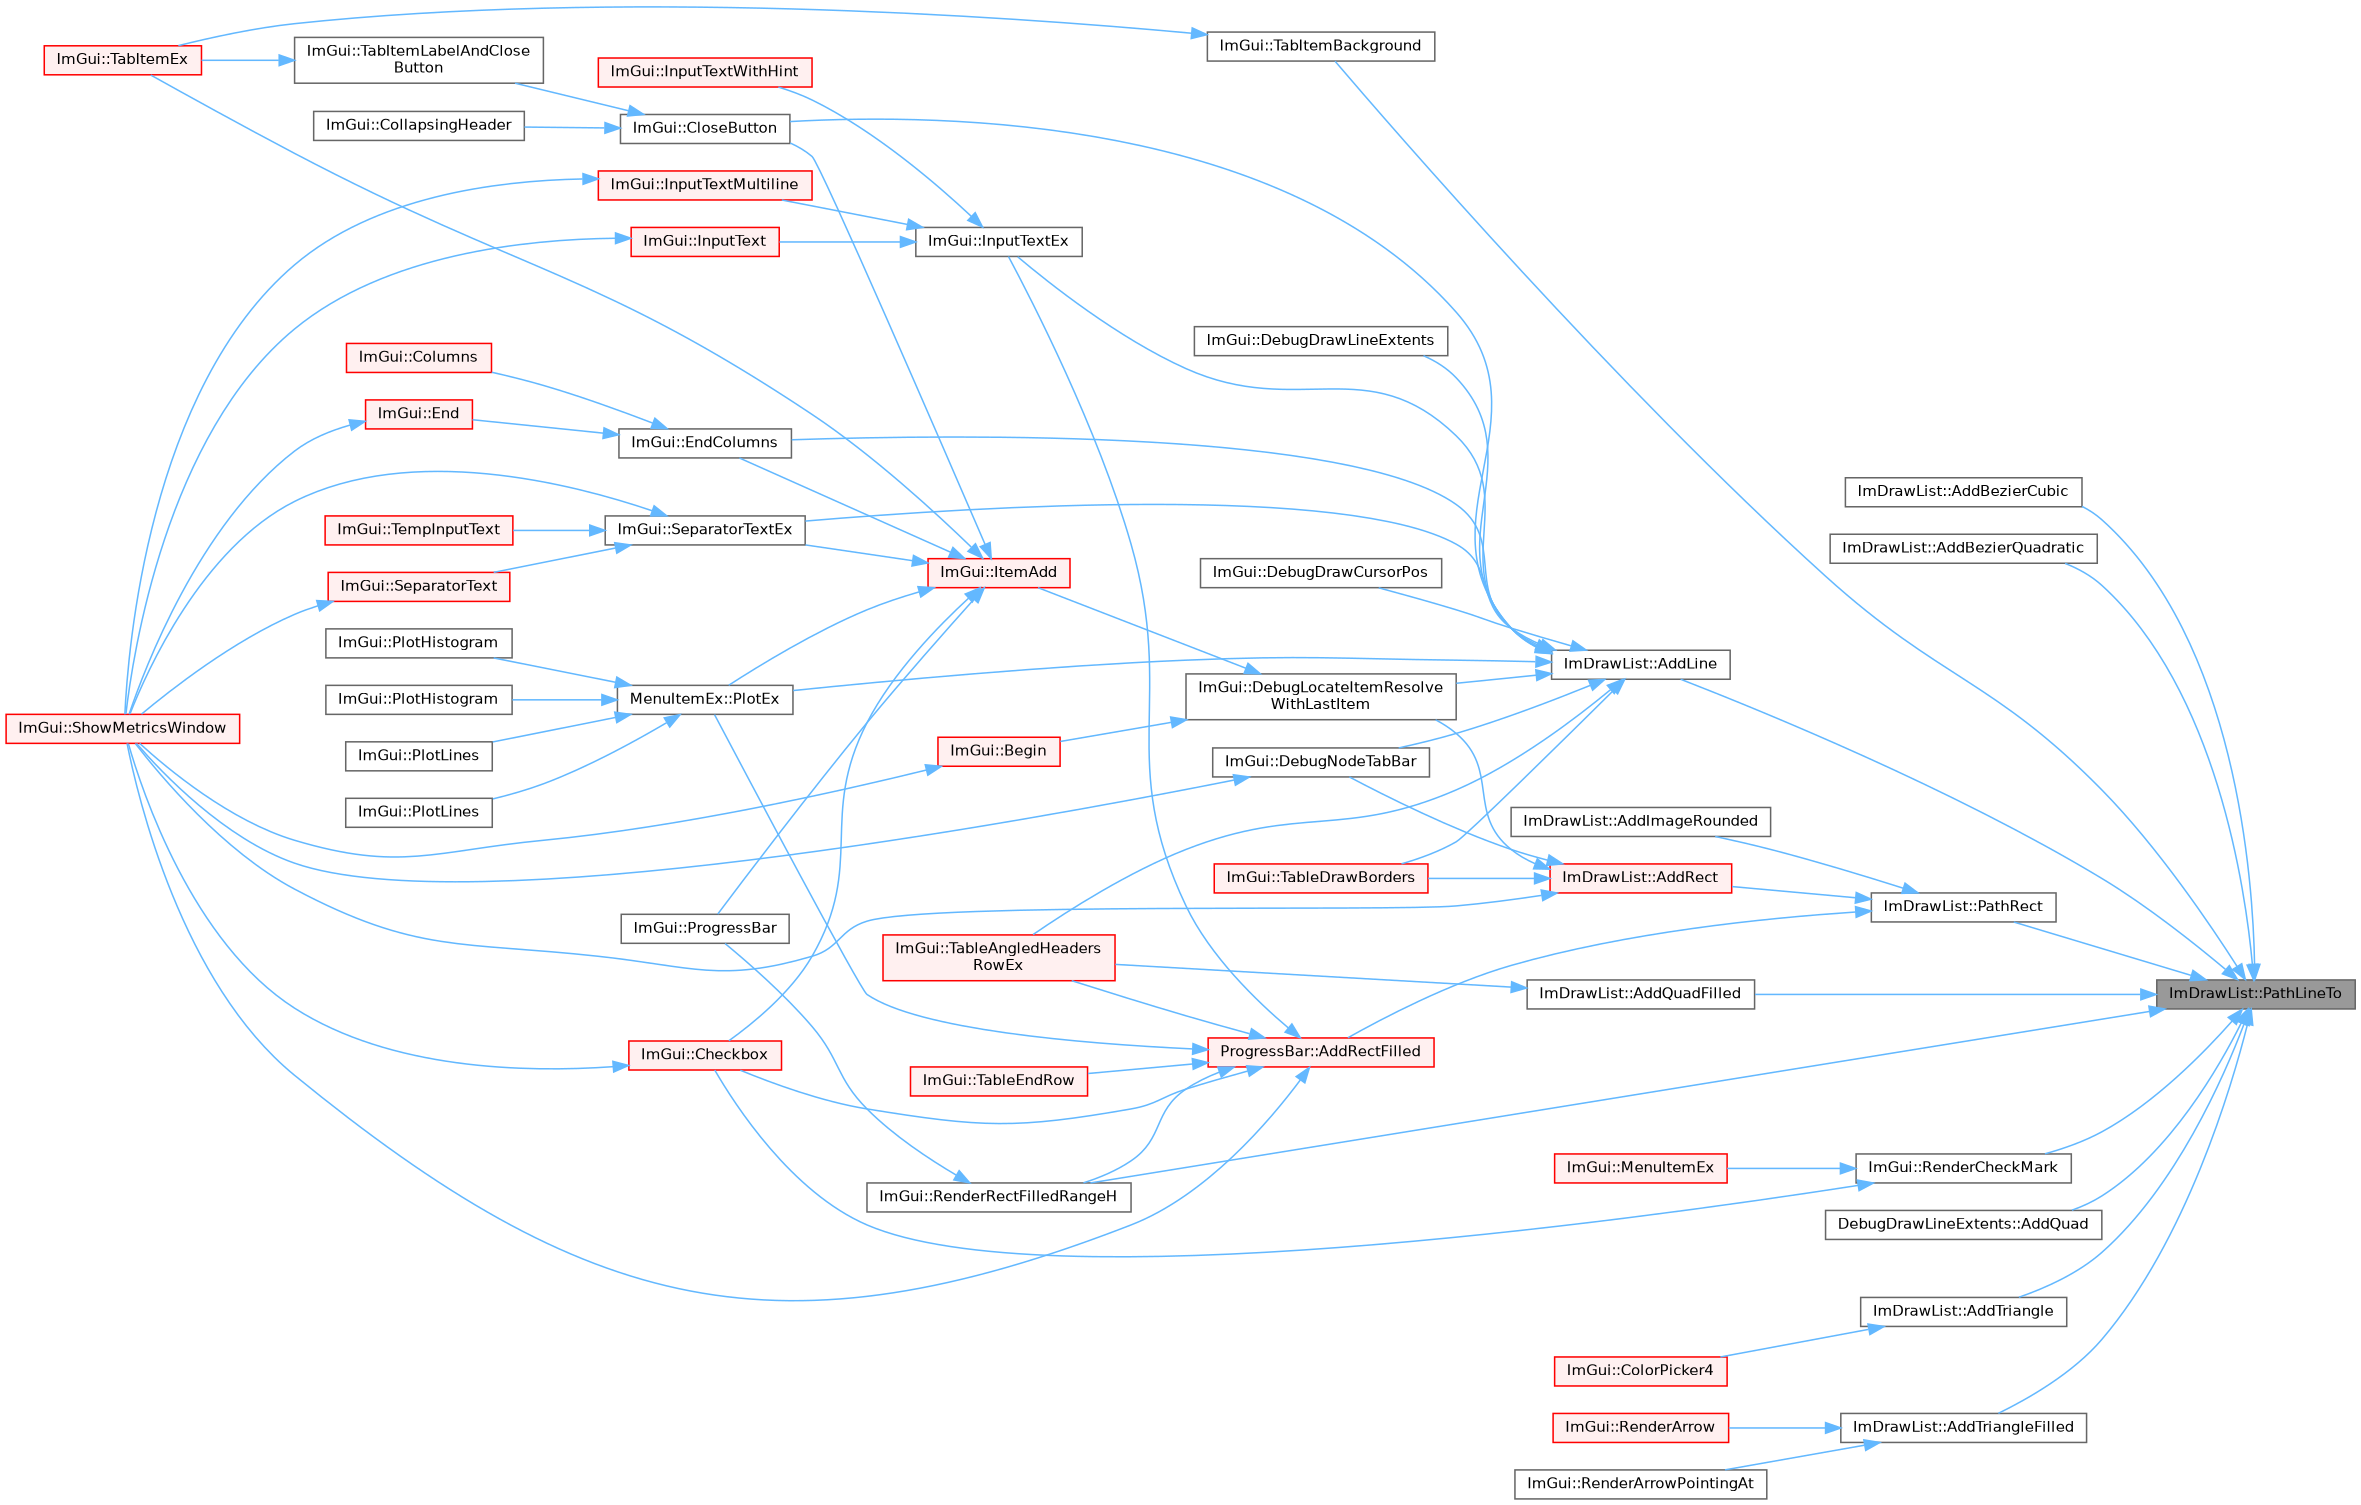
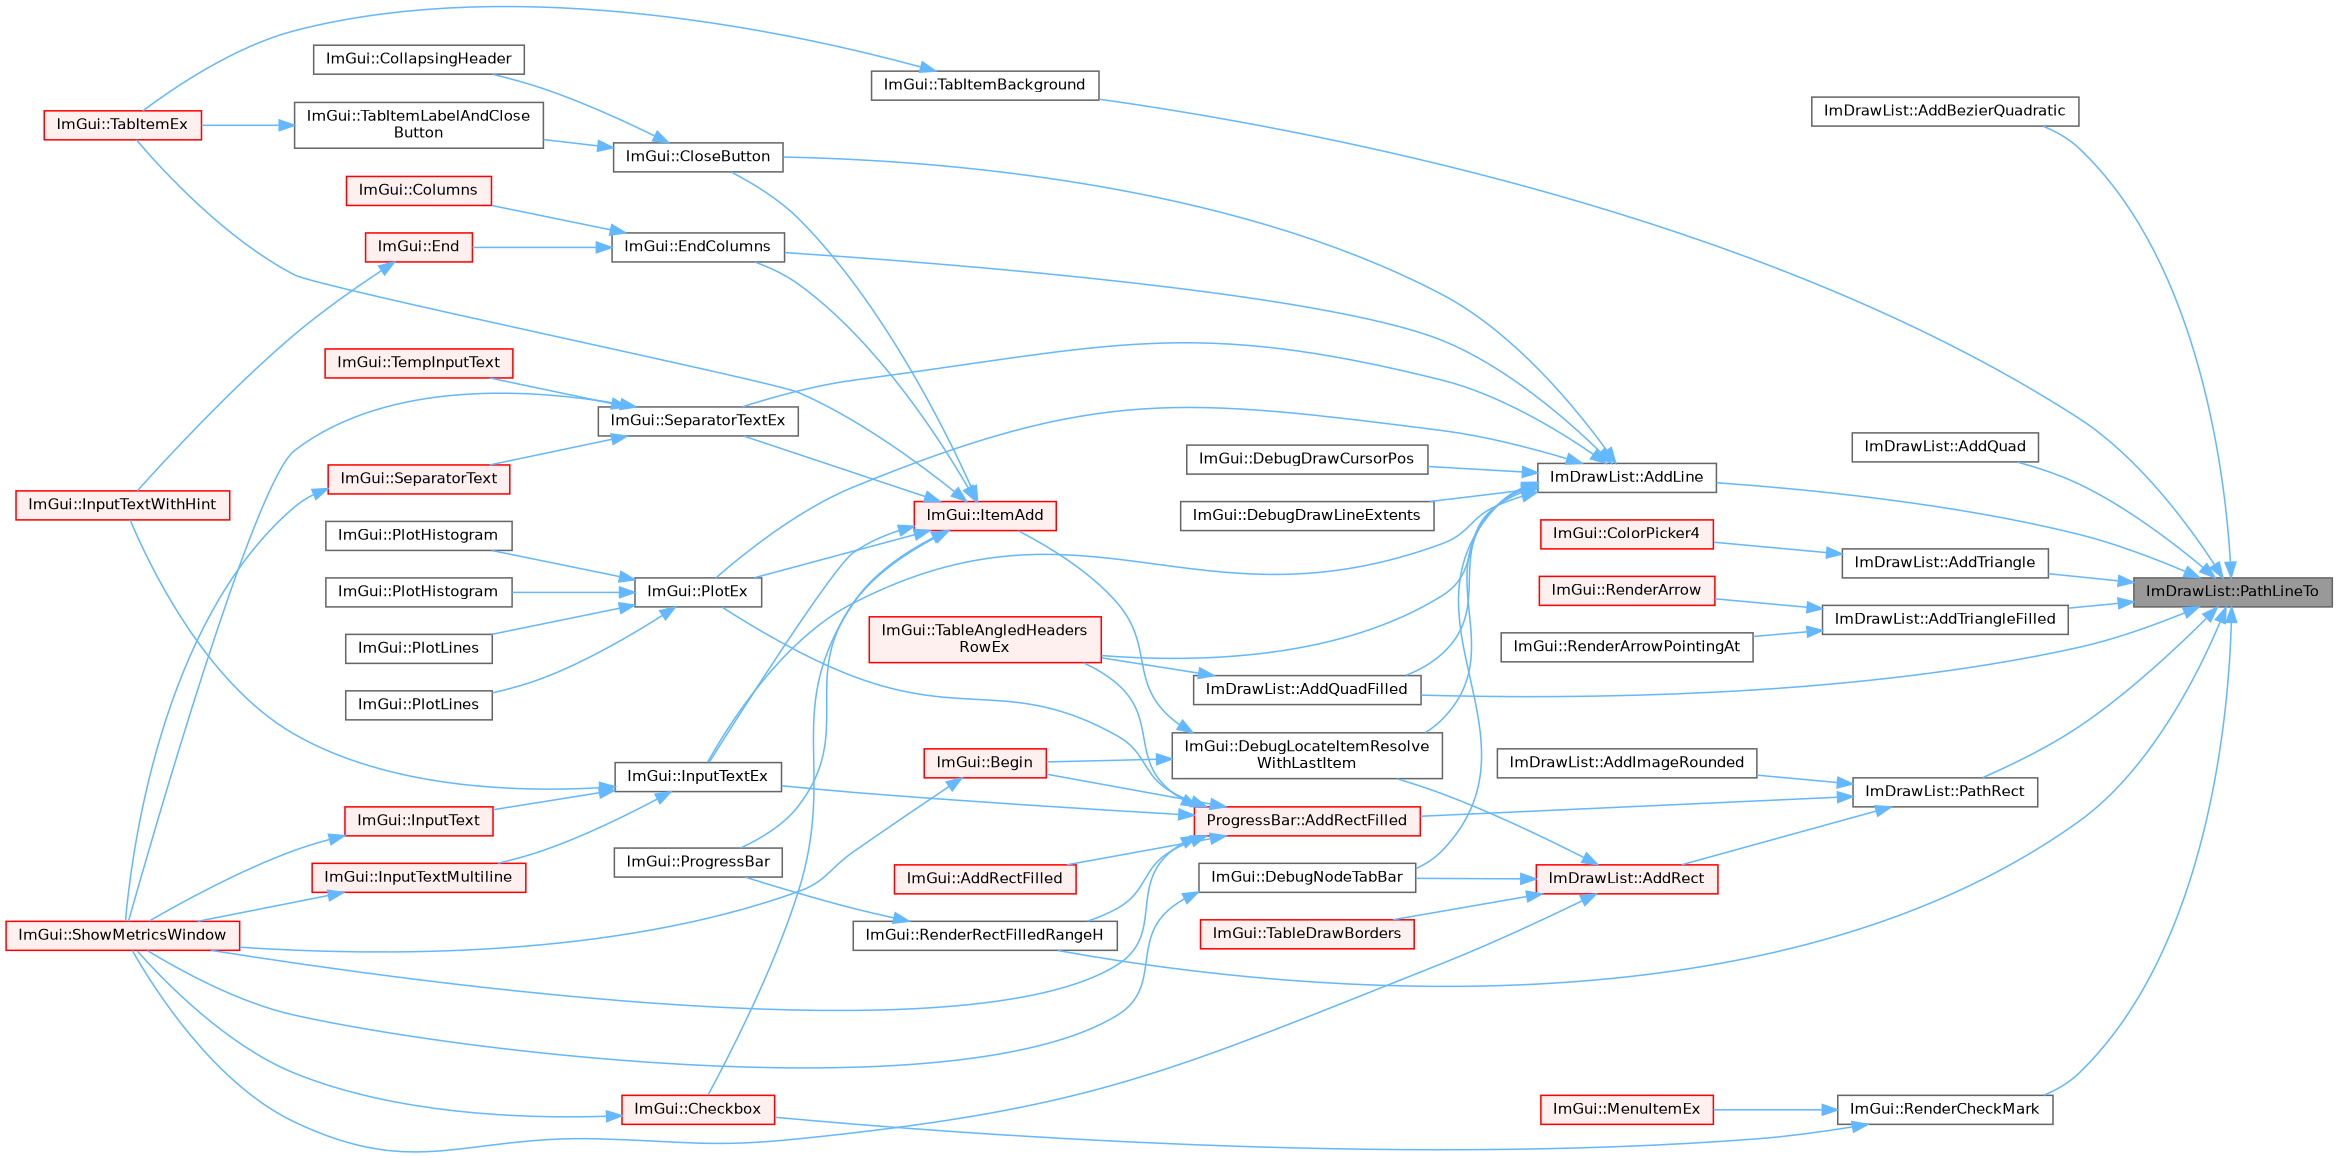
node "ImDrawList::AddBezierCubic": removed
edge "ImGui::ShowMetricsWindow" -> "ImGui::End": now "ImGui::InputTextWithHint" -> "ImGui::End"
edge "ImGui::InputTextEx" -> "ImGui::ItemAdd": added
node "MenuItemEx::PlotEx": label "MenuItemEx::PlotEx" -> "ImGui::PlotEx"
edge "ImGui::TableDrawBorders" -> "ImDrawList::AddLine": now "ImDrawList::AddQuadFilled" -> "ImDrawList::AddLine"
node "ImGui::TableEndRow": label "ImGui::TableEndRow" -> "ImGui::AddRectFilled"
edge "ImGui::Checkbox" -> "ProgressBar::AddRectFilled": now "ImGui::Begin" -> "ProgressBar::AddRectFilled"
node "DebugDrawLineExtents::AddQuad": label "DebugDrawLineExtents::AddQuad" -> "ImDrawList::AddQuad"
